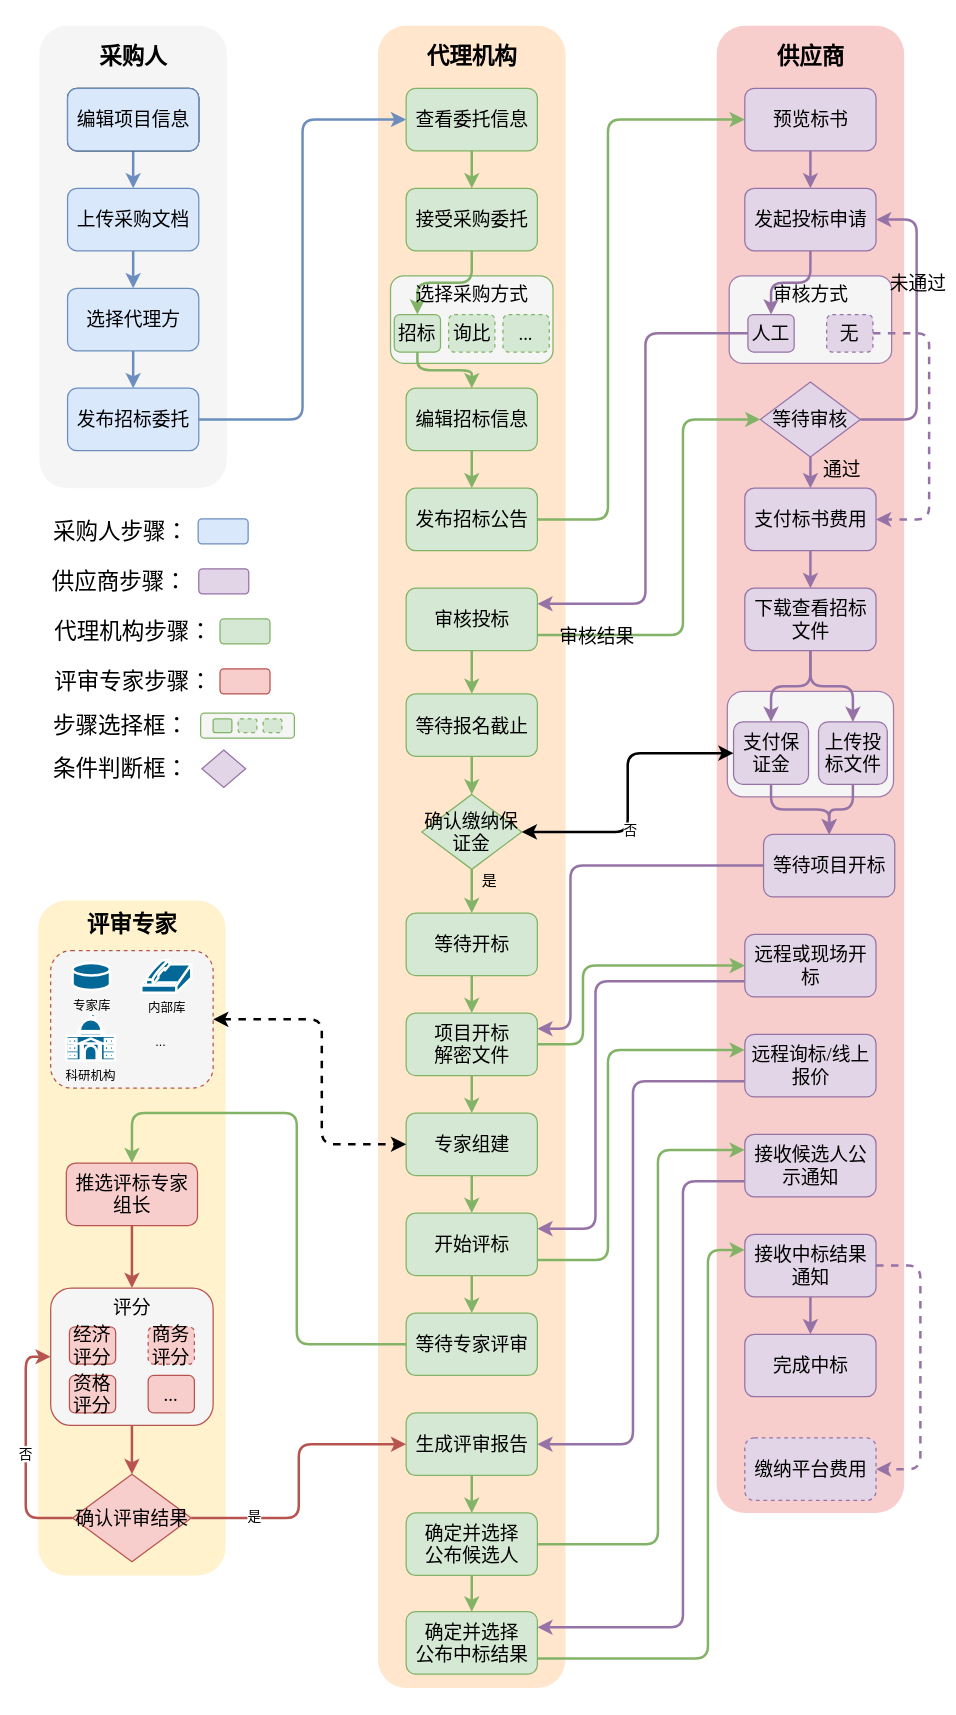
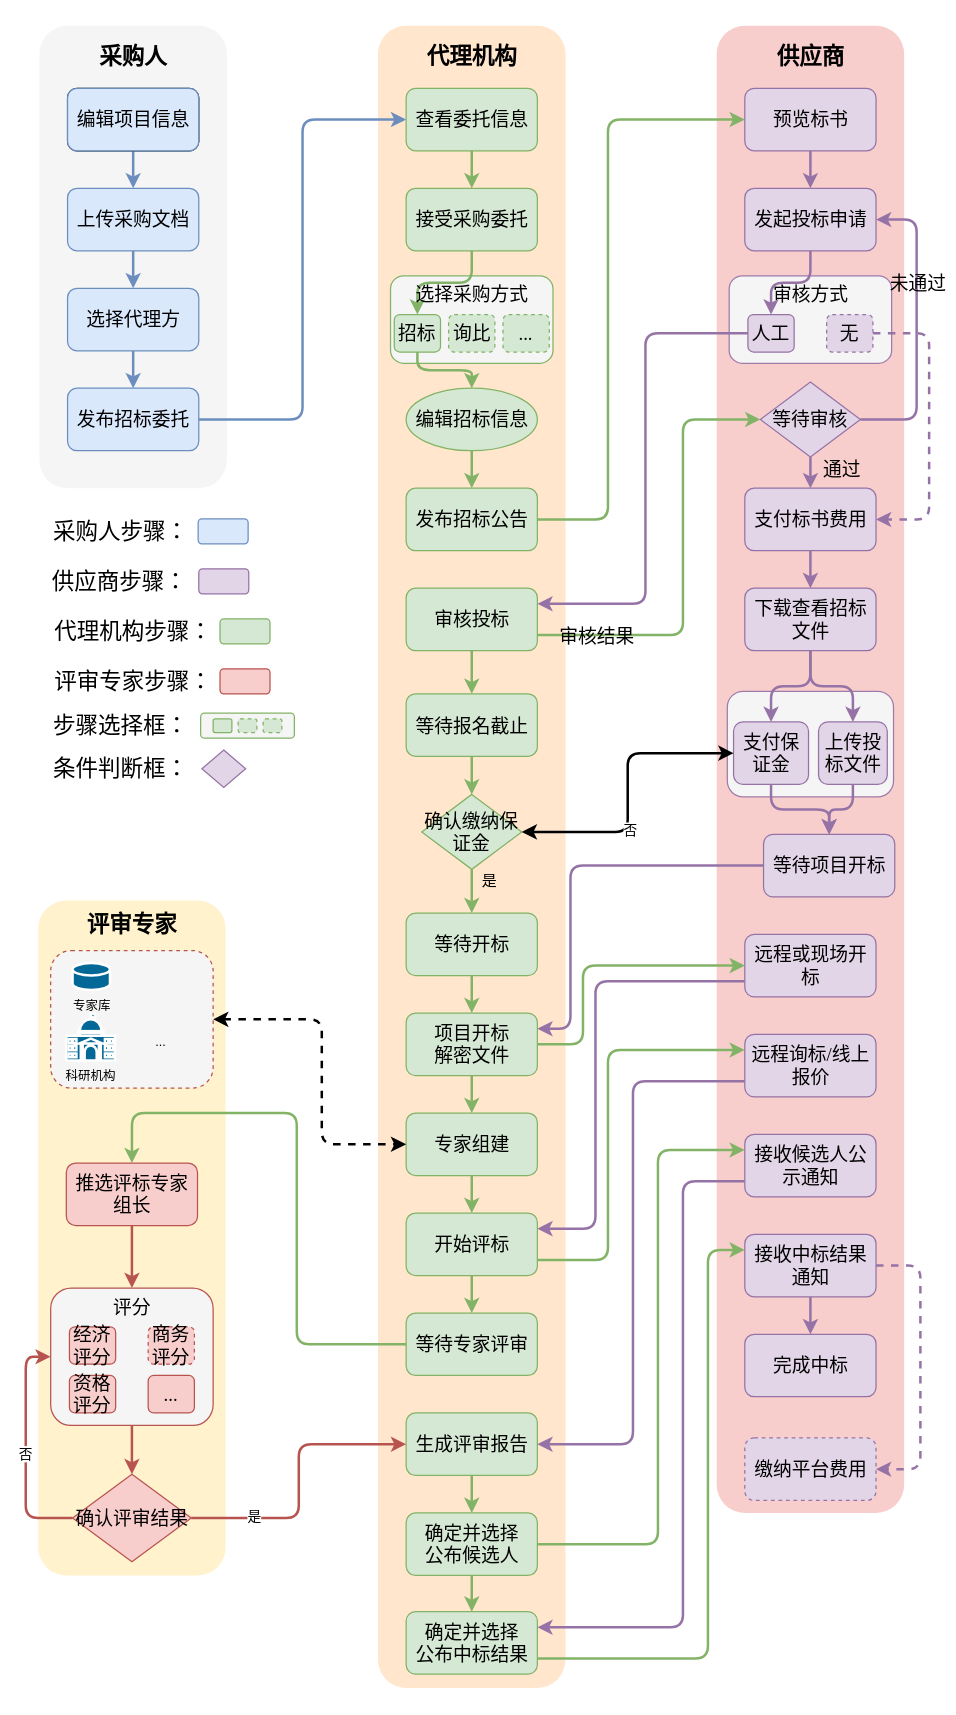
node "编辑招标信息": shape rounded rectangle -> ellipse
node "内部库": removed
